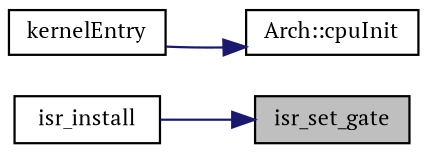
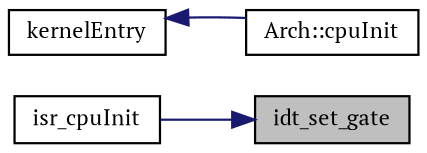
edge "kernelEntry" -> "Arch::cpuInit": reversed
node "isr_install": label "isr_install" -> "isr_cpuInit"
node "isr_set_gate": label "isr_set_gate" -> "idt_set_gate"
